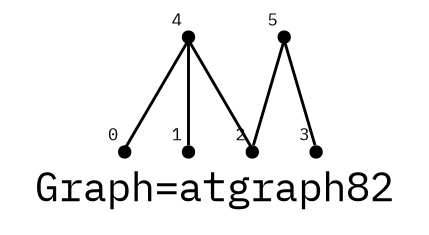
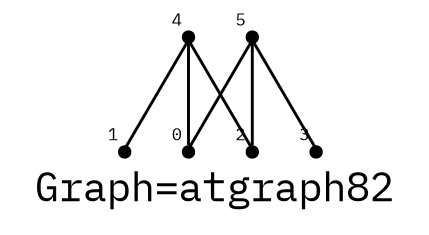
edge "5" -- "0": added
